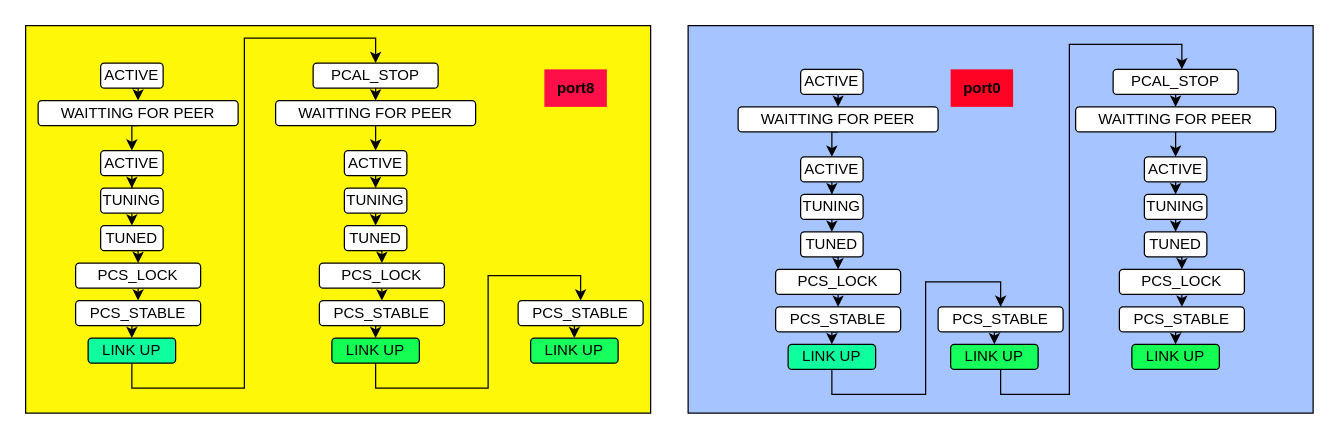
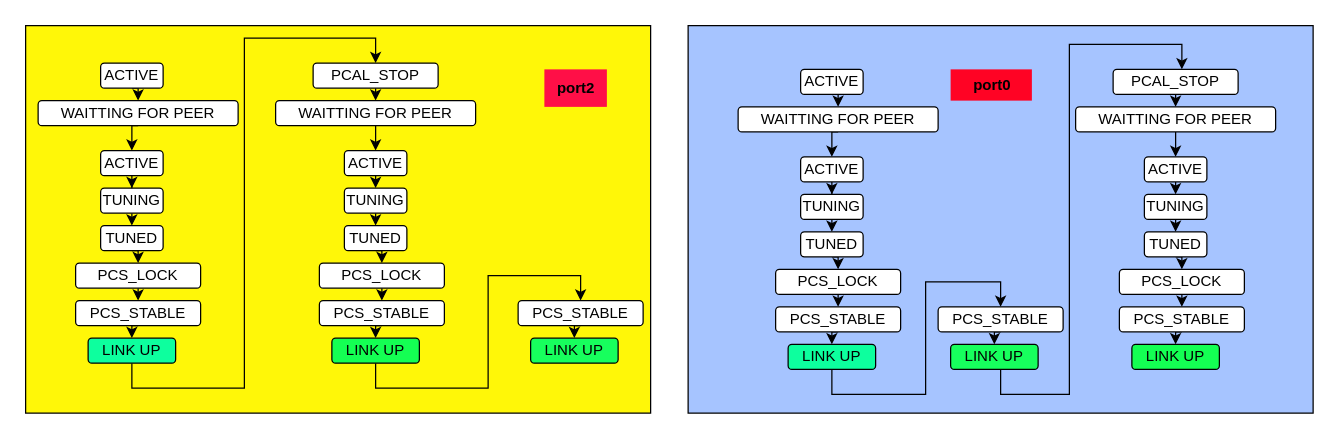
node "port8": label "port8" -> "port2"
node "port0": size 63x38 -> 81x31
